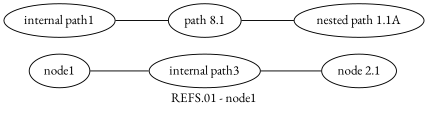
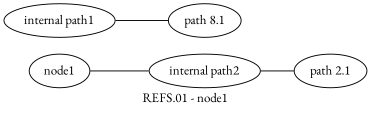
node "nested path 1.1A": removed
node "internal path3": label "internal path3" -> "internal path2"
node "node 2.1": label "node 2.1" -> "path 2.1"
